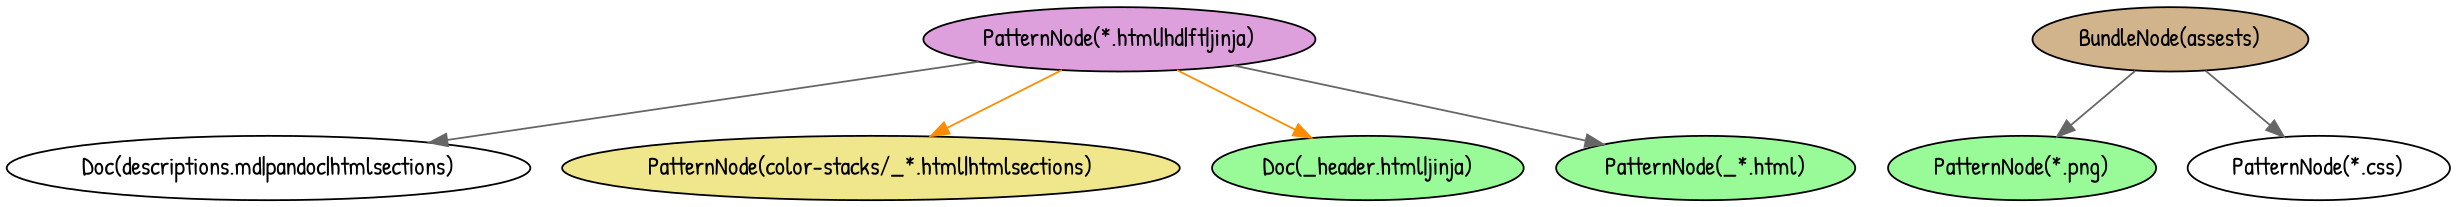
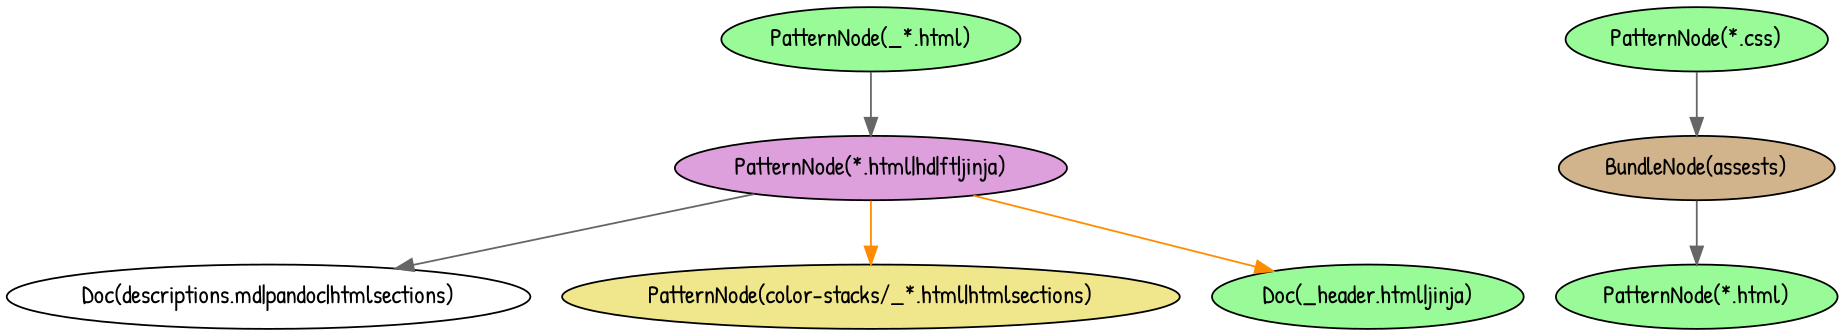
edge "BundleNode(assests)" -> "PatternNode(*.css)": reversed
edge "PatternNode(*.html|hd|ft|jinja)" -> "PatternNode(_*.html)": reversed
node "PatternNode(*.png)": label "PatternNode(*.png)" -> "PatternNode(*.html)"
node "PatternNode(*.css)": fillcolor white -> palegreen
